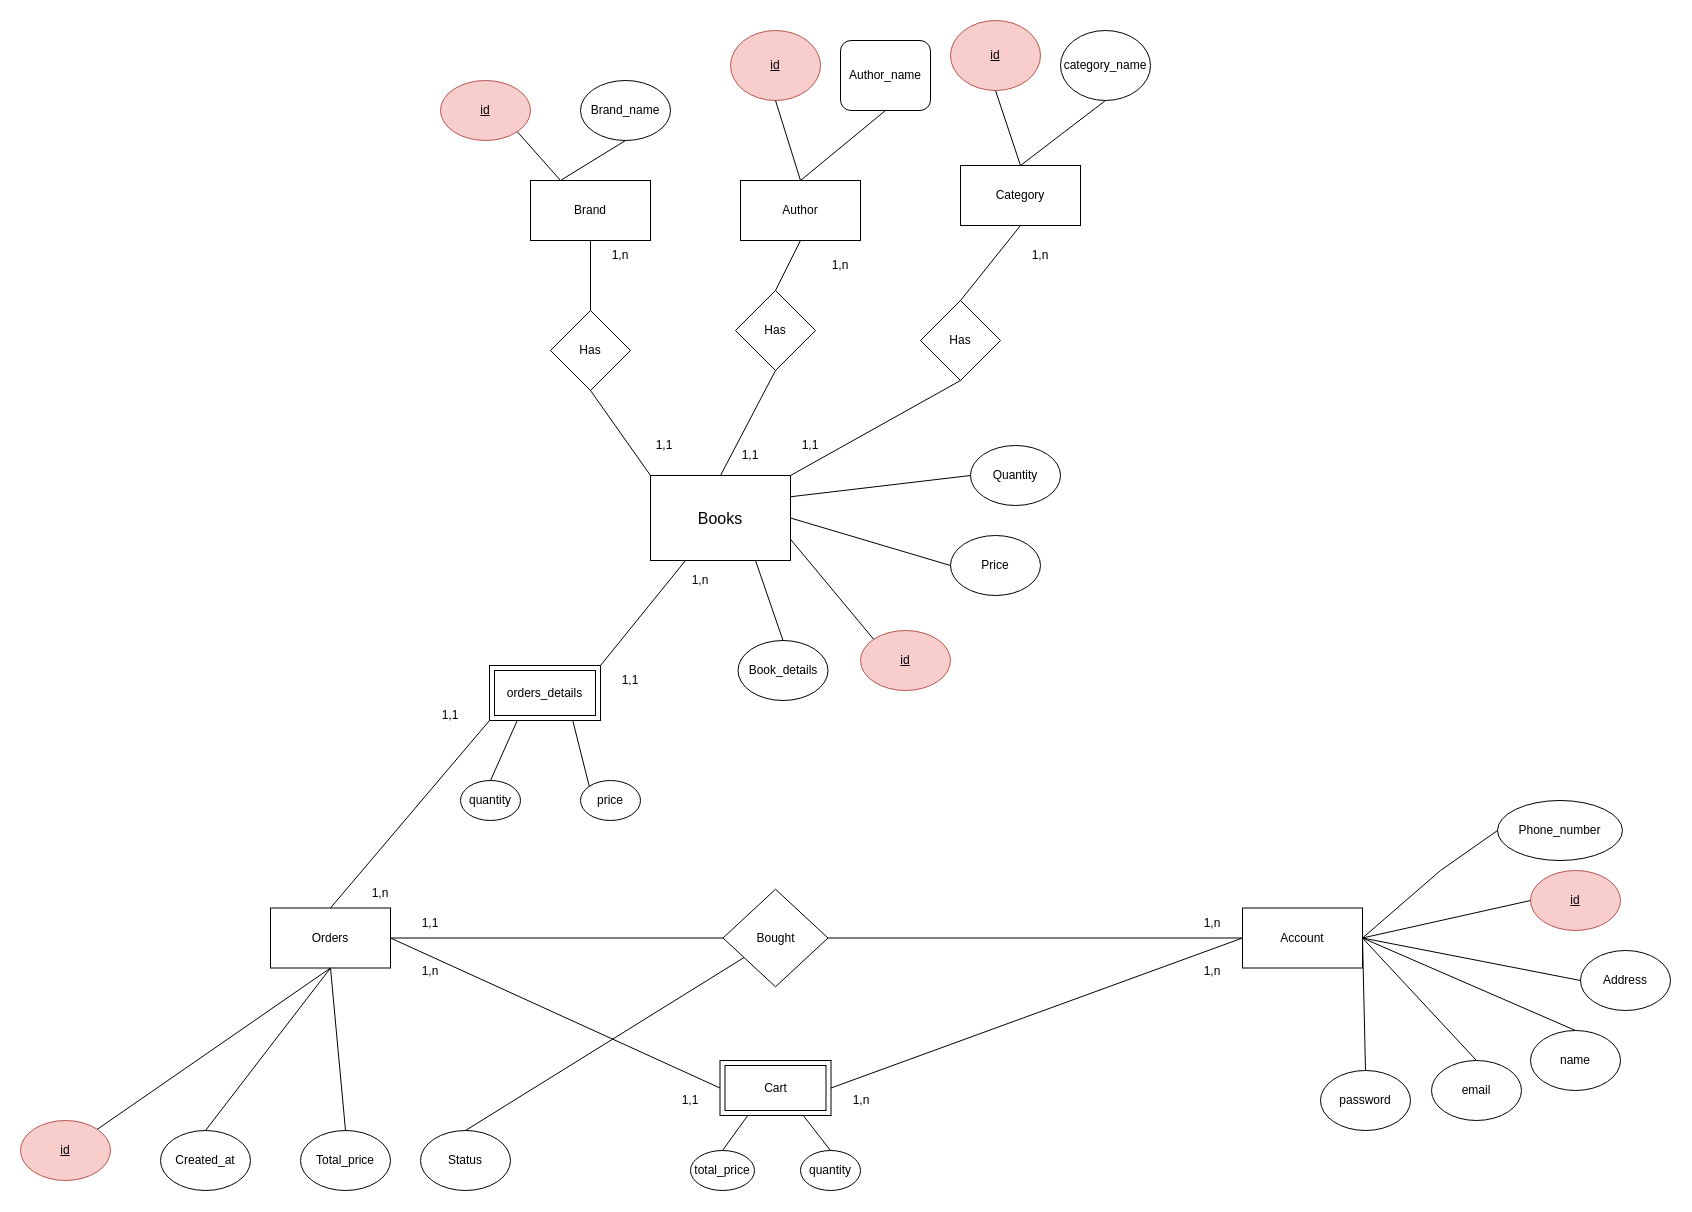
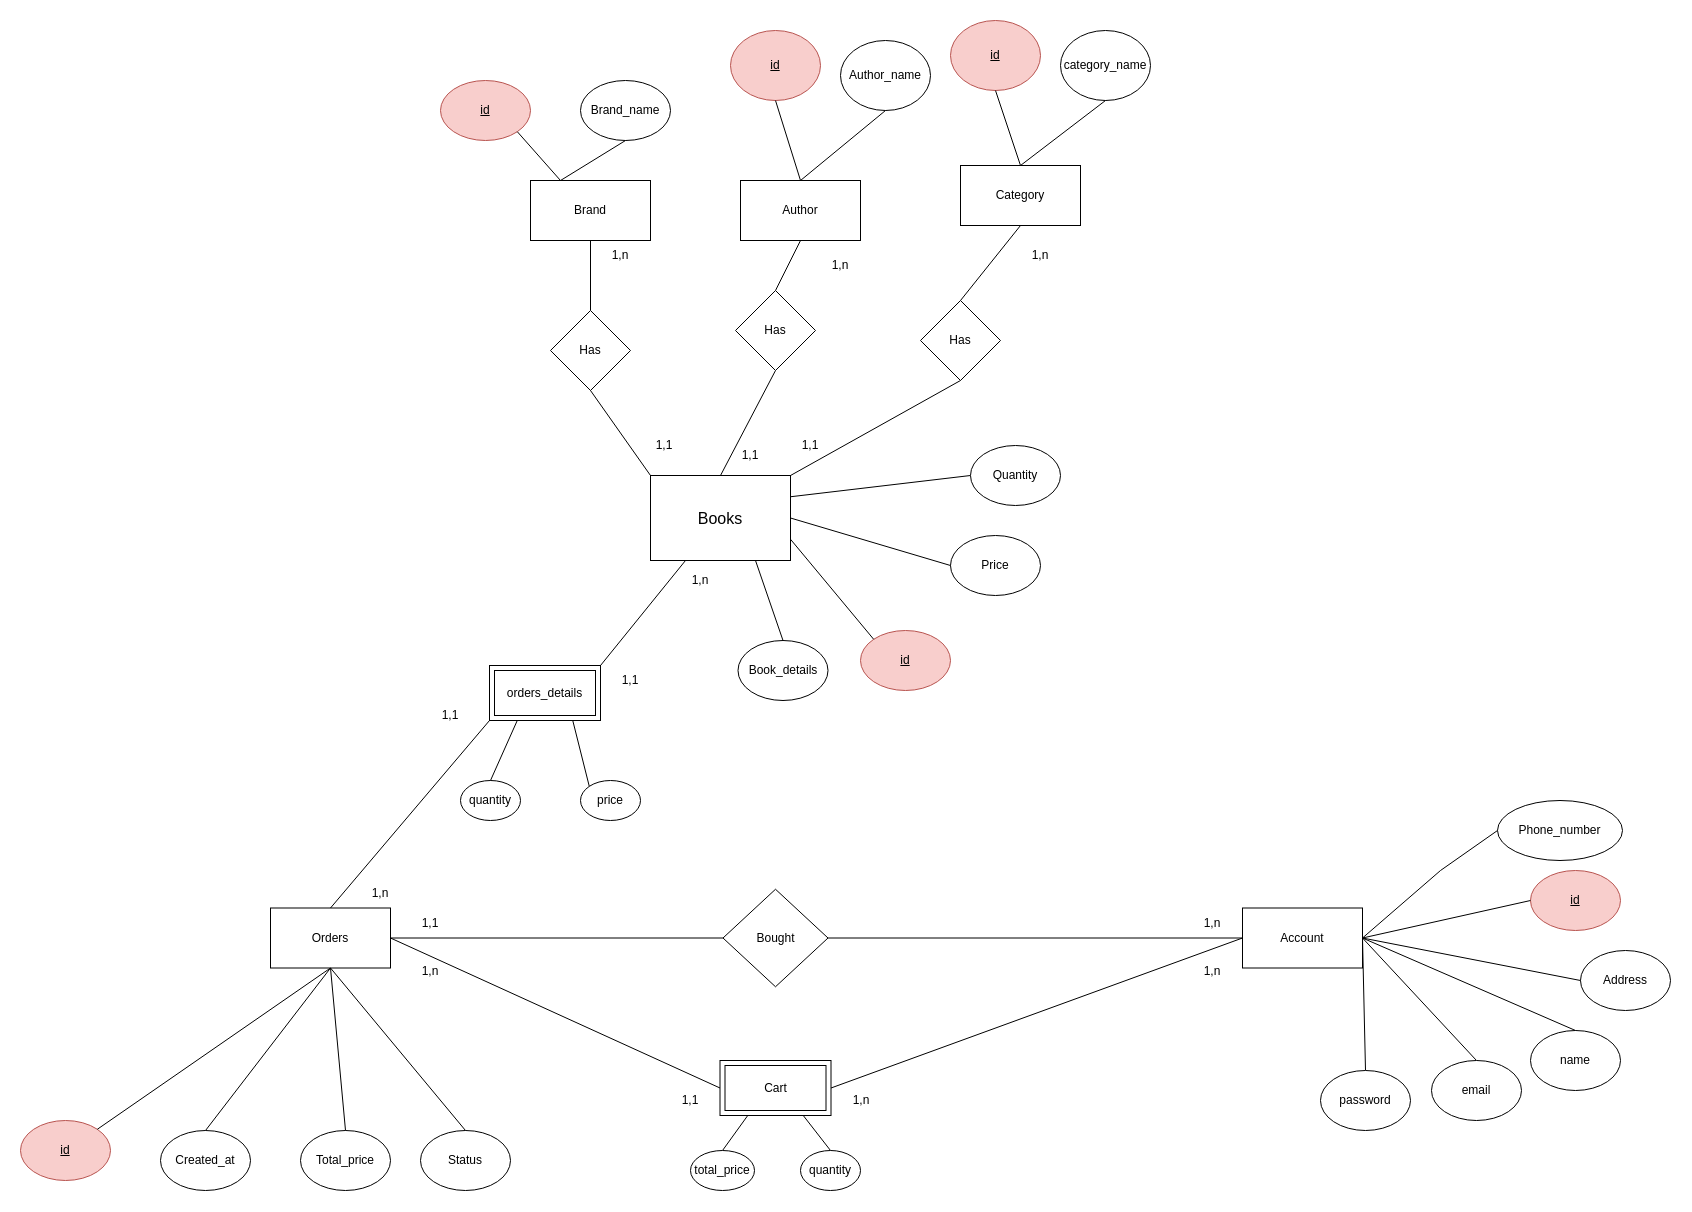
node "Author_name": shape rounded rectangle -> ellipse
edge "Bought" -- "Status": now "Orders" -- "Status"
